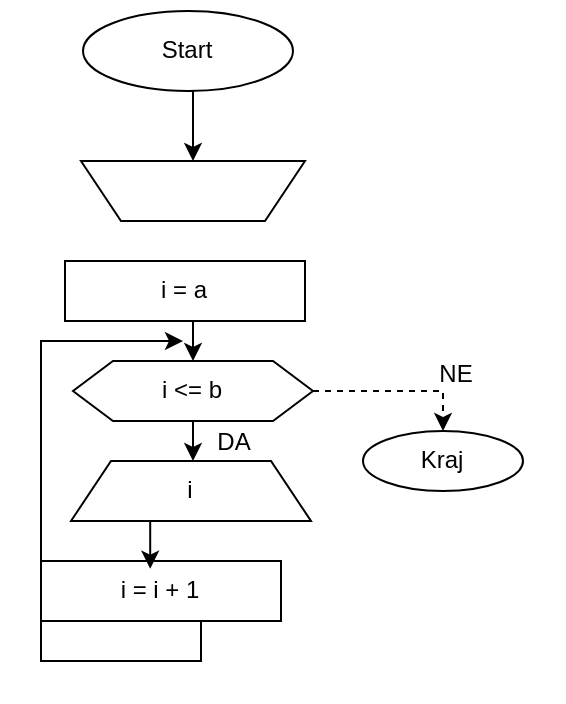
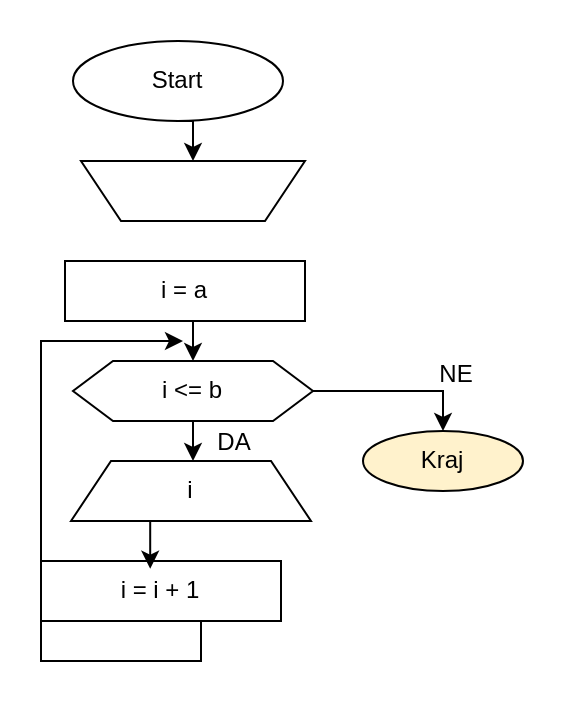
node "Start": moved (188, 51) -> (178, 81)
edge "i <= b" -> "Kraj": style dashed -> solid
node "Kraj": fillcolor #ffffff -> #fff2cc
